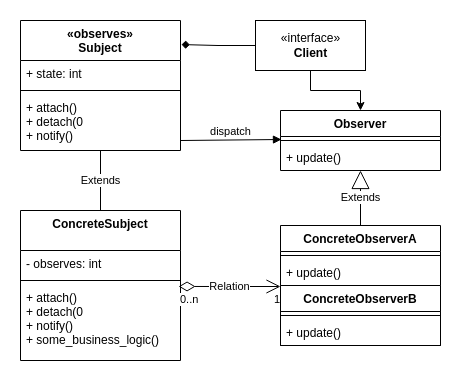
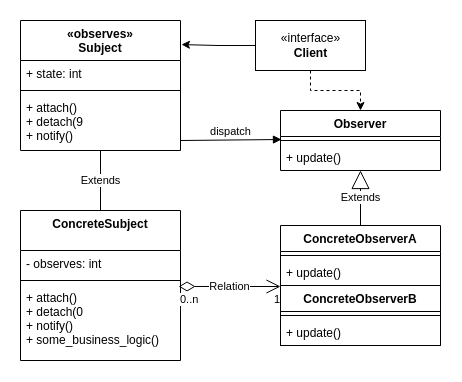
edge "«interface» Client" -> "«observes» Subject": arrowhead diamond -> classic
edge "«interface» Client" -> "Observer": style solid -> dashed
node "+ attach() + detach(0 + notify()": label "+ attach() + detach(0 + notify()" -> "+ attach() + detach(9 + notify()"
